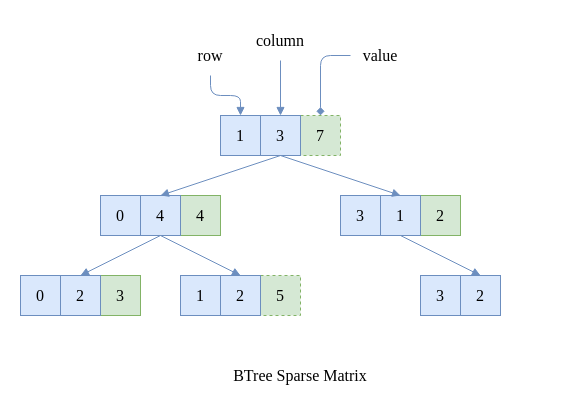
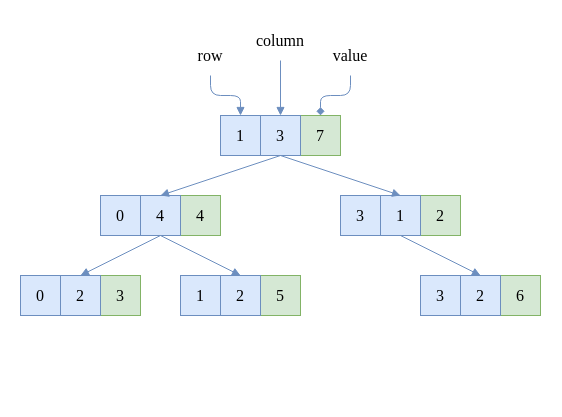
node "value": moved (381, 56) -> (351, 56)
node "7": style dashed -> solid
node "5": style dashed -> solid
node "6": added
node "BTree Sparse Matrix": removed
